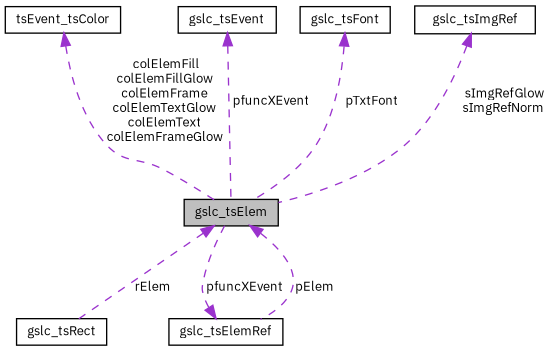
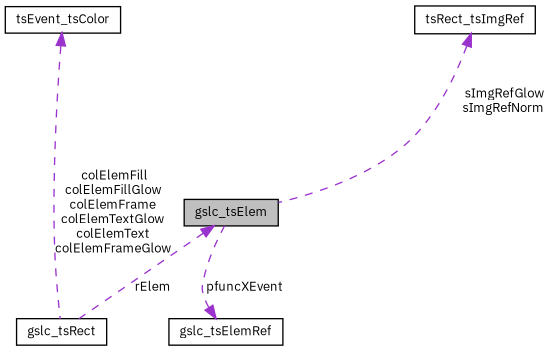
node "gslc_tsEvent": removed
node "gslc_tsFont": removed
node "gslc_tsImgRef": label "gslc_tsImgRef" -> "tsRect_tsImgRef"
edge "gslc_tsElem" -> "tsEvent_tsColor": now "gslc_tsRect" -> "tsEvent_tsColor"
edge "gslc_tsElemRef" -> "gslc_tsElem": removed, label "pElem"
